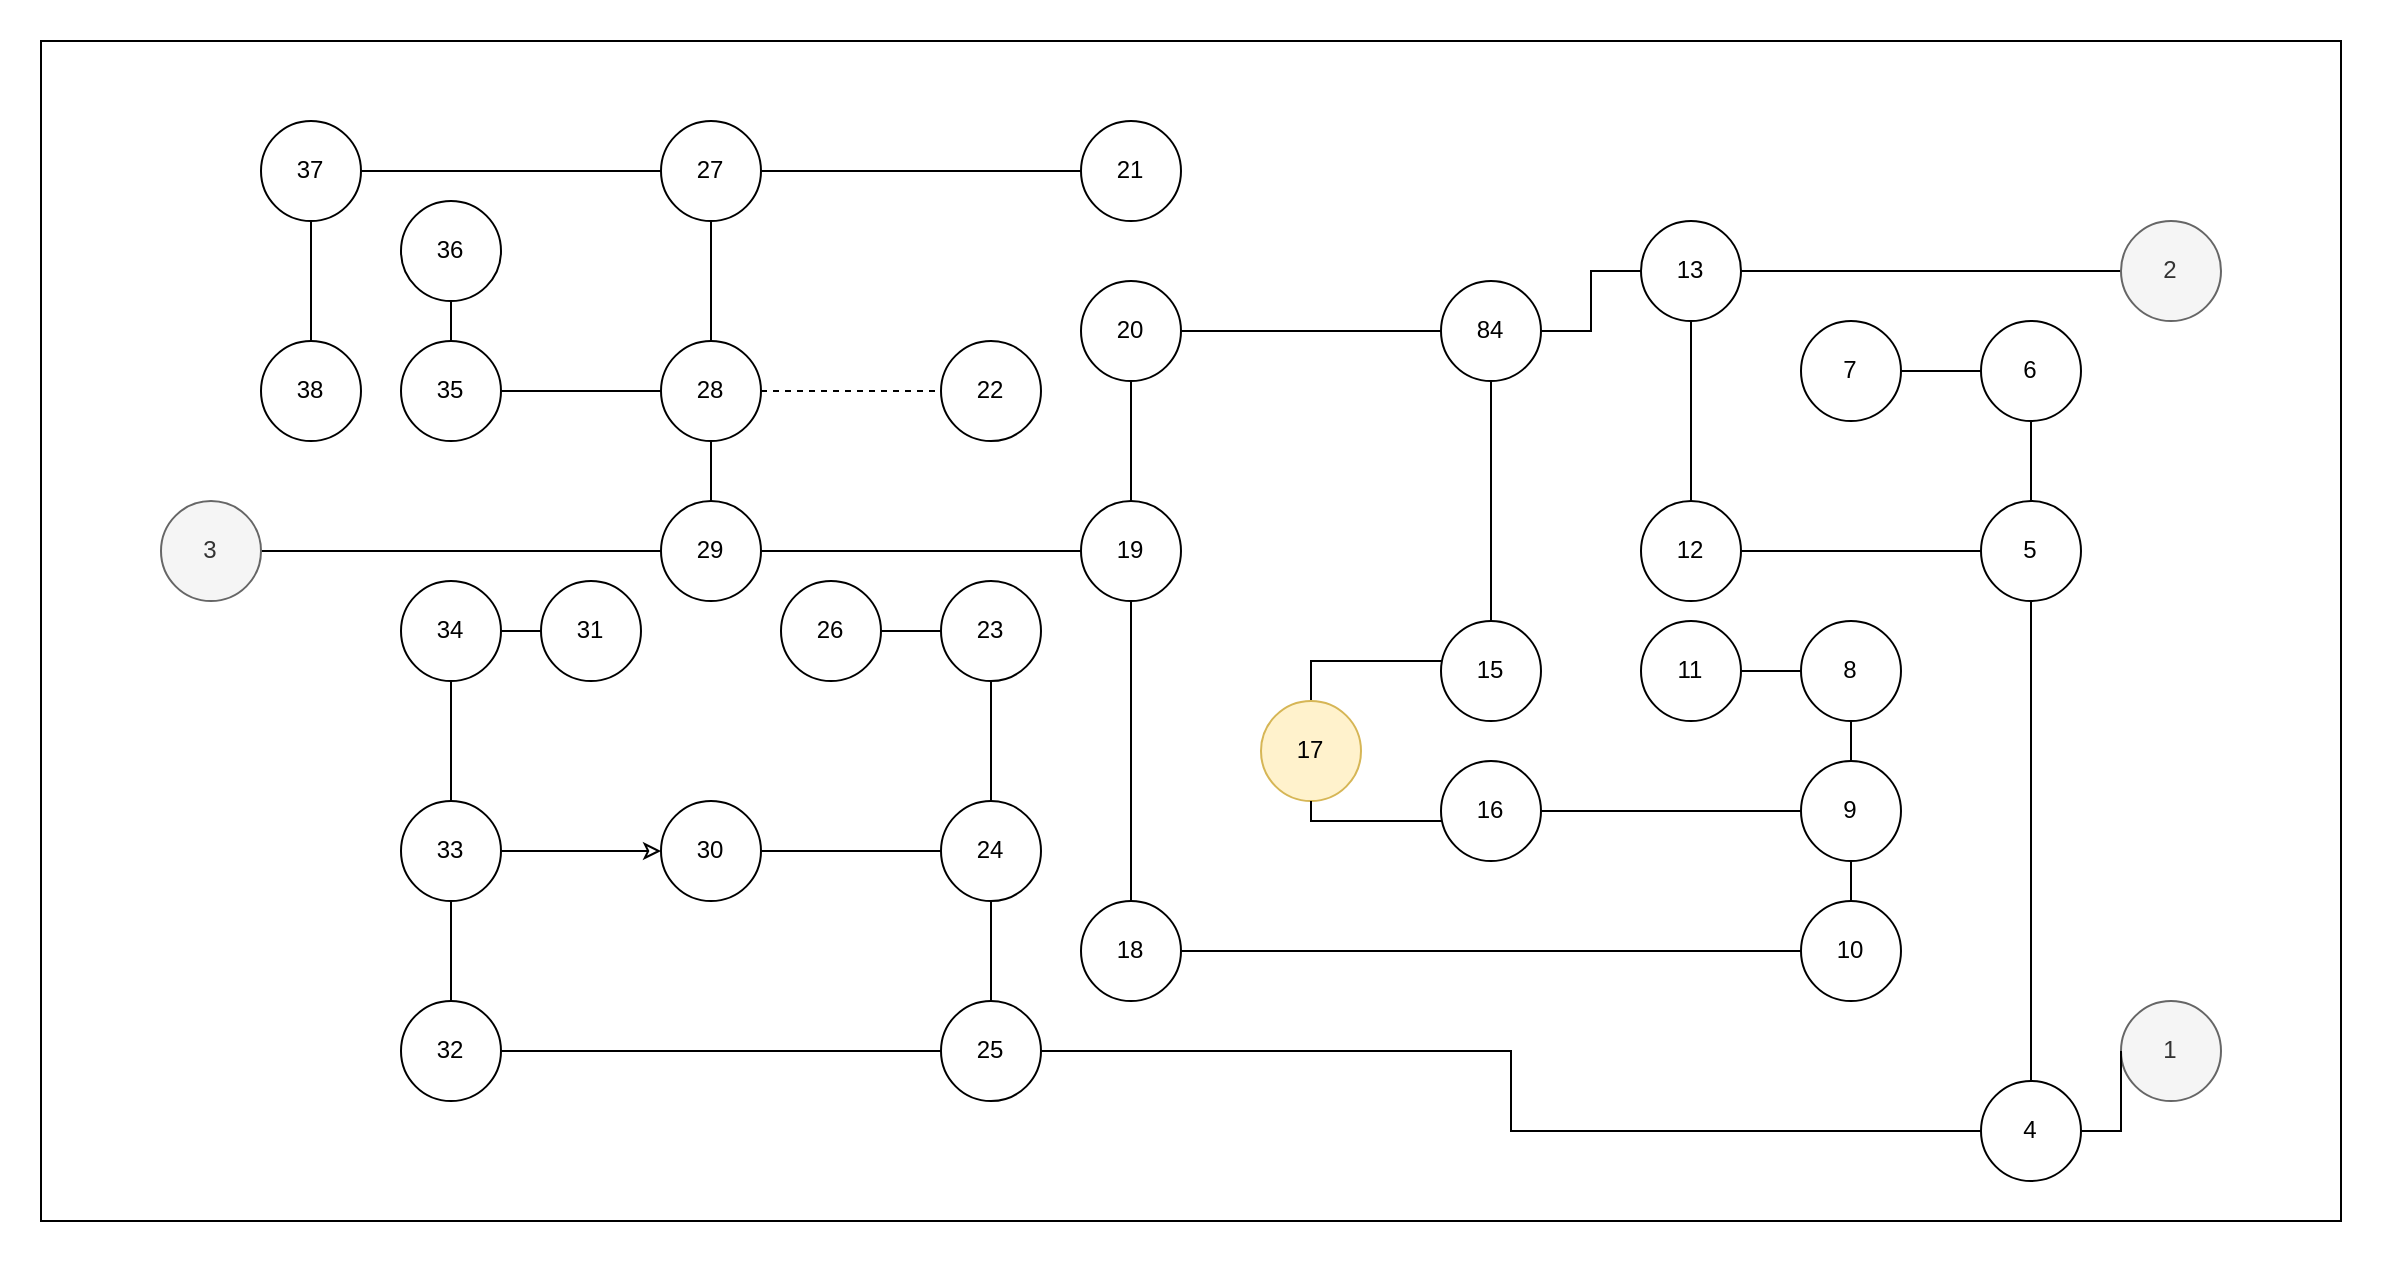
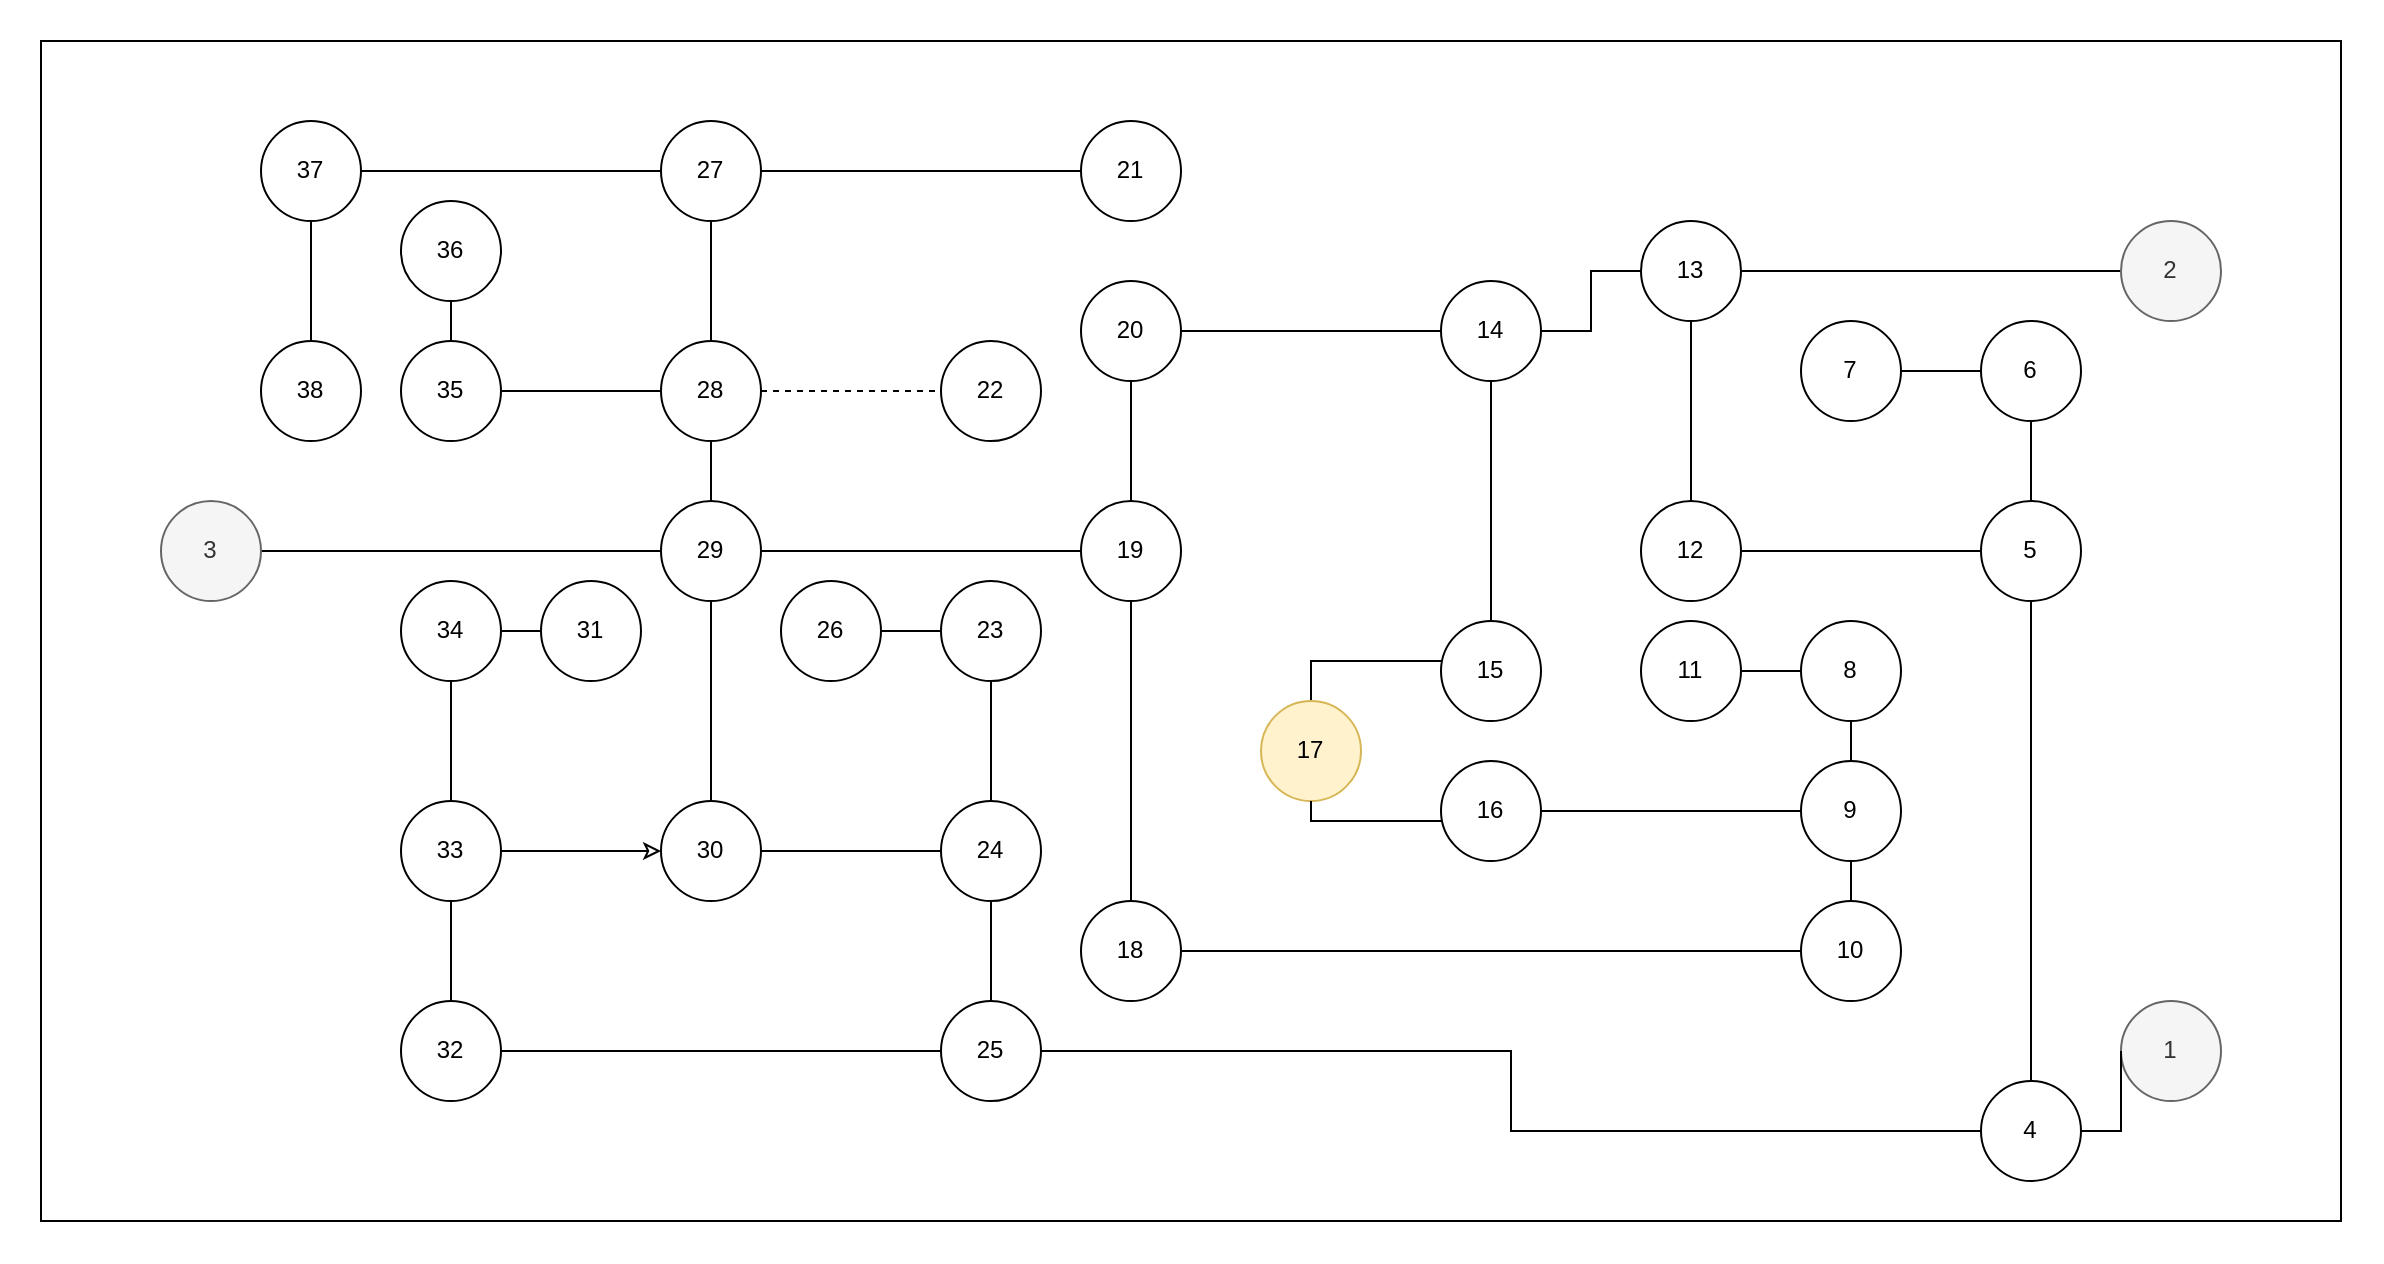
node "84": label "84" -> "14"
edge "29" -- "30": added
